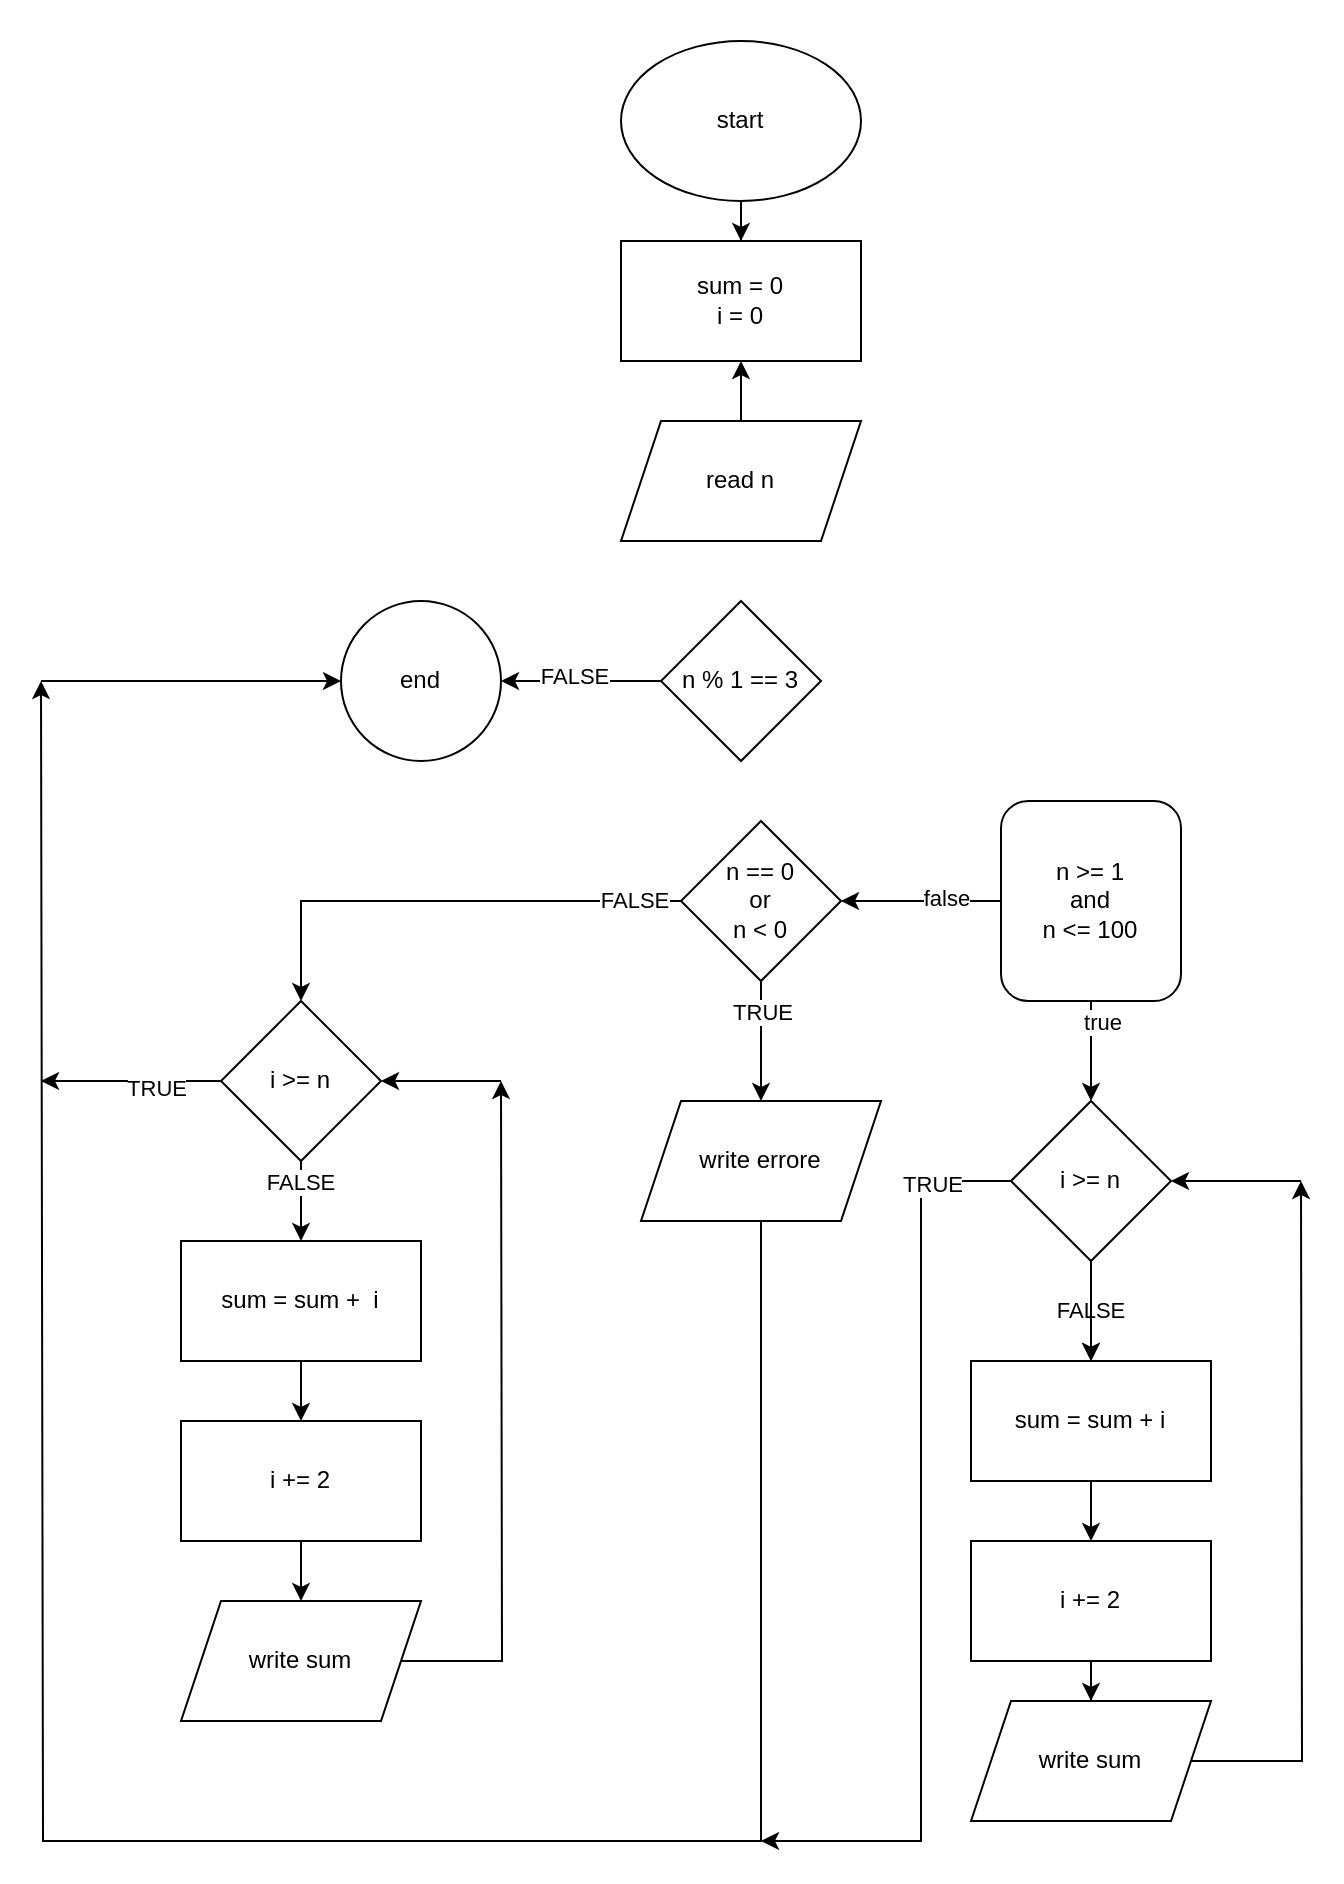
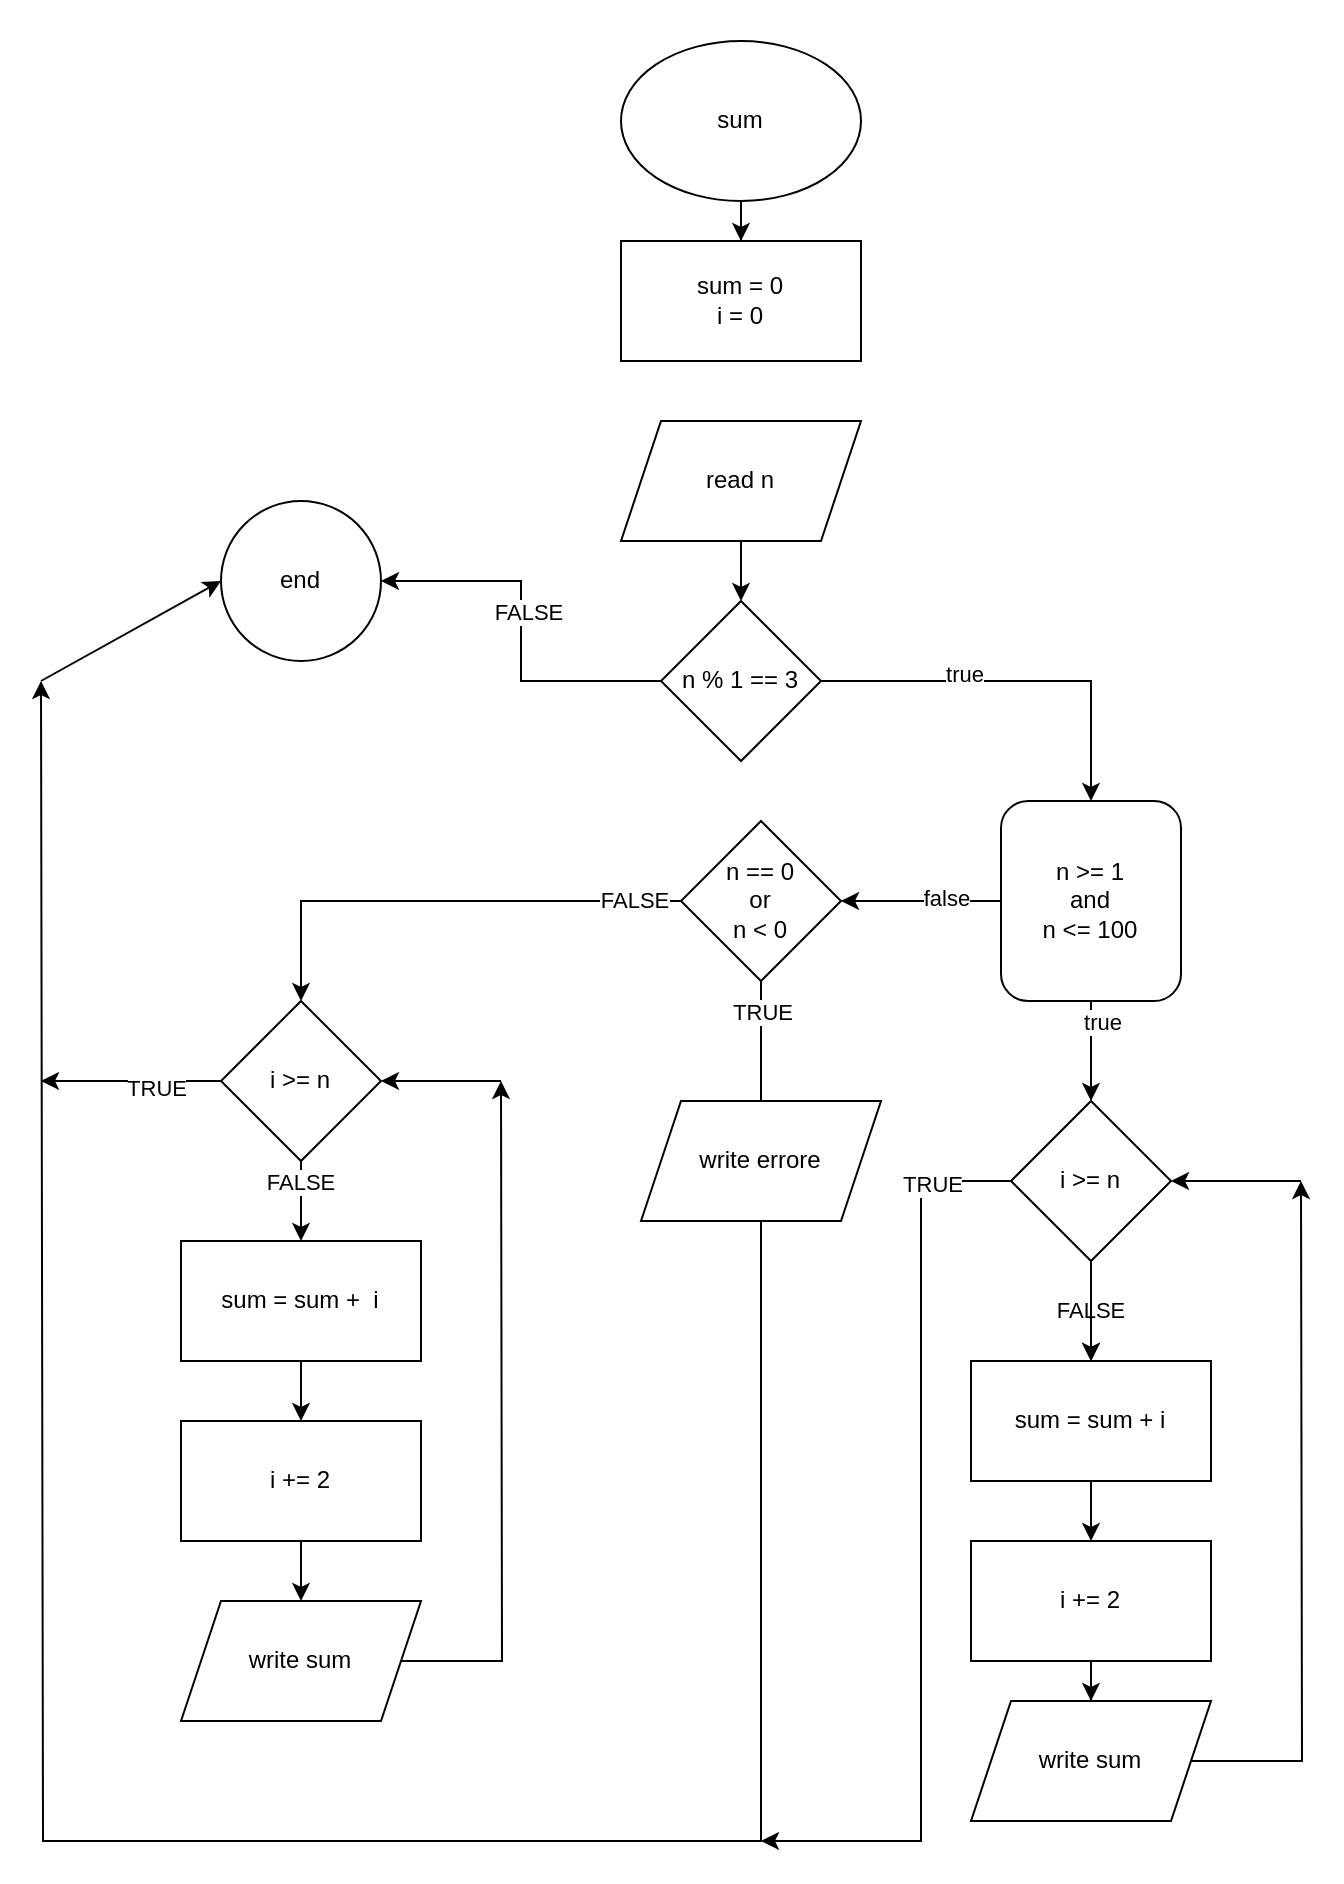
node "start": label "start" -> "sum"
edge "read n" -> "sum = 0 i = 0": now "read n" -> "n % 1 == 3"
node "end": moved (421, 681) -> (301, 581)
edge "n % 1 == 3" -> "n >= 1 and n <= 100": added, label "true"
edge "n == 0 or n < 0" -> "write errore": arrowhead classic -> none
